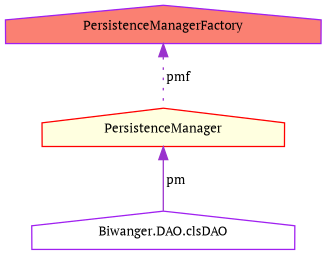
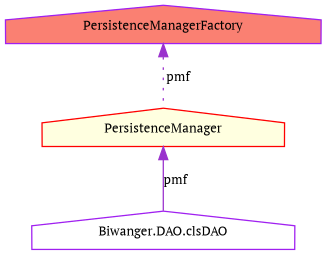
edge "Biwanger.DAO.clsDAO" -> "PersistenceManager": label " pm" -> " pmf"
